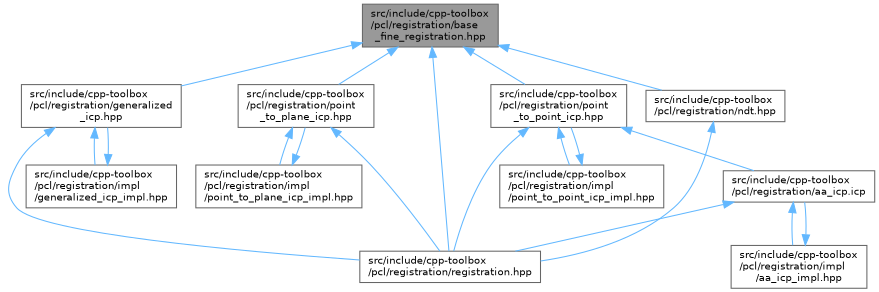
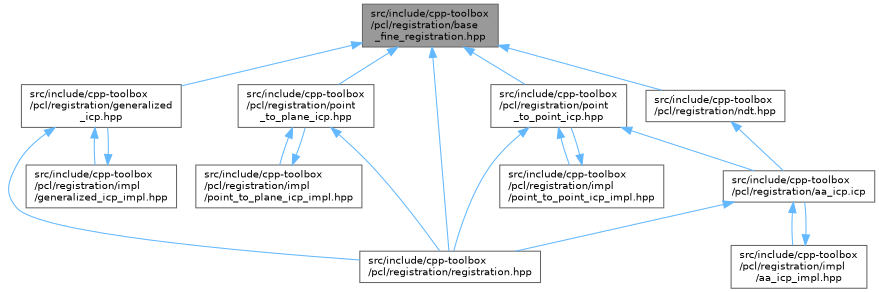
edge "src/include/cpp-toolbox /pcl/registration/registration.hpp" -> "src/include/cpp-toolbox /pcl/registration/ndt.hpp": now "src/include/cpp-toolbox /pcl/registration/aa_icp.icp" -> "src/include/cpp-toolbox /pcl/registration/ndt.hpp"
